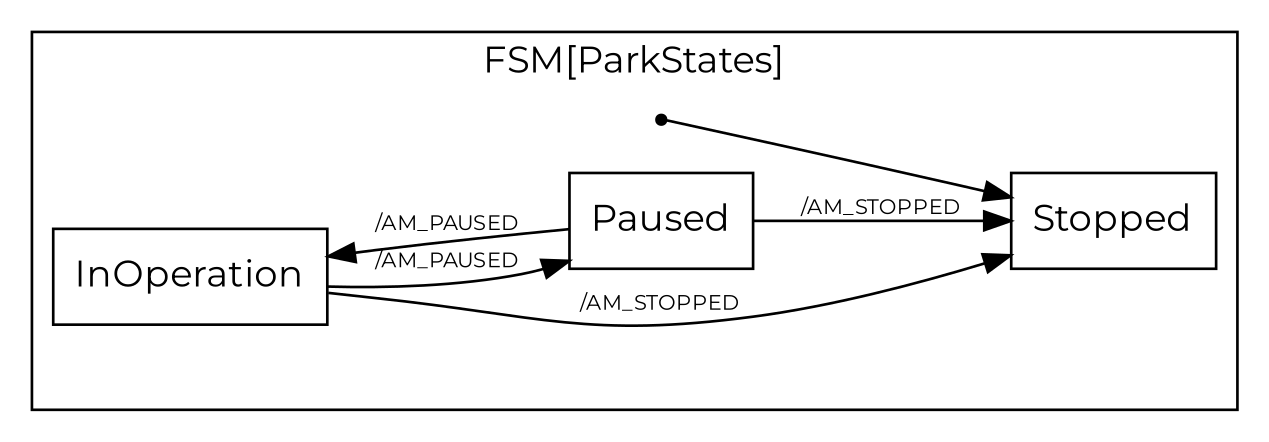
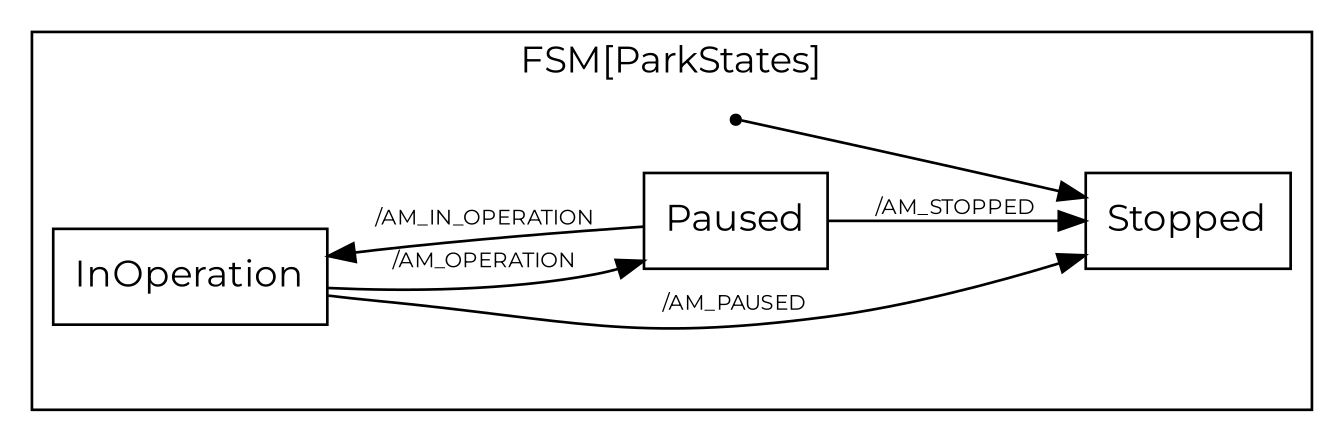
edge "Paused" -> "InOperation": label "/AM_PAUSED" -> "/AM_IN_OPERATION"
edge "InOperation" -> "Paused": label "/AM_PAUSED" -> "/AM_OPERATION"
edge "InOperation" -> "Stopped": label "/AM_STOPPED" -> "/AM_PAUSED"
